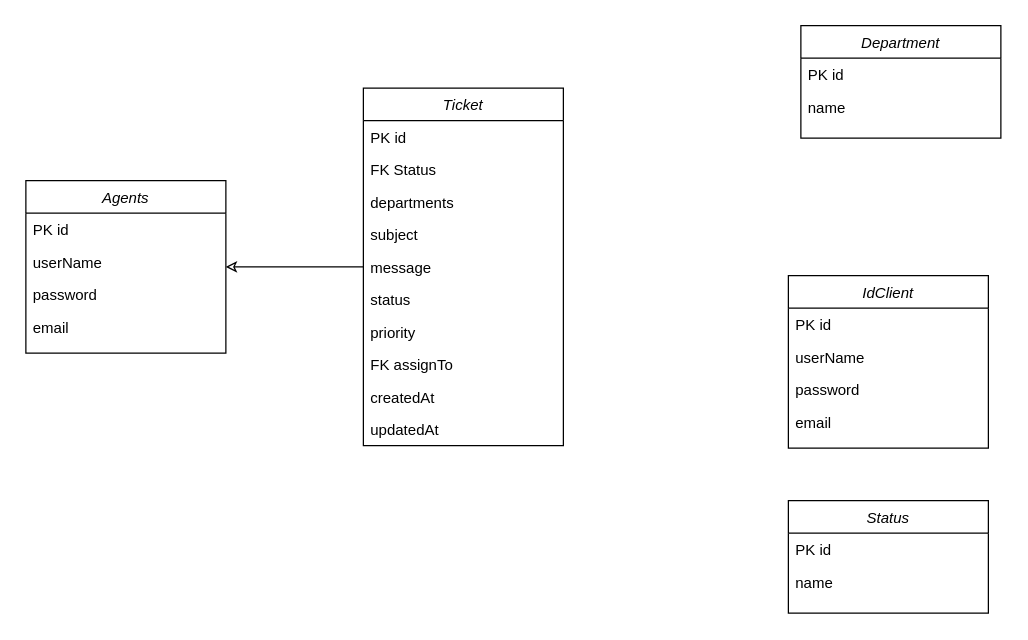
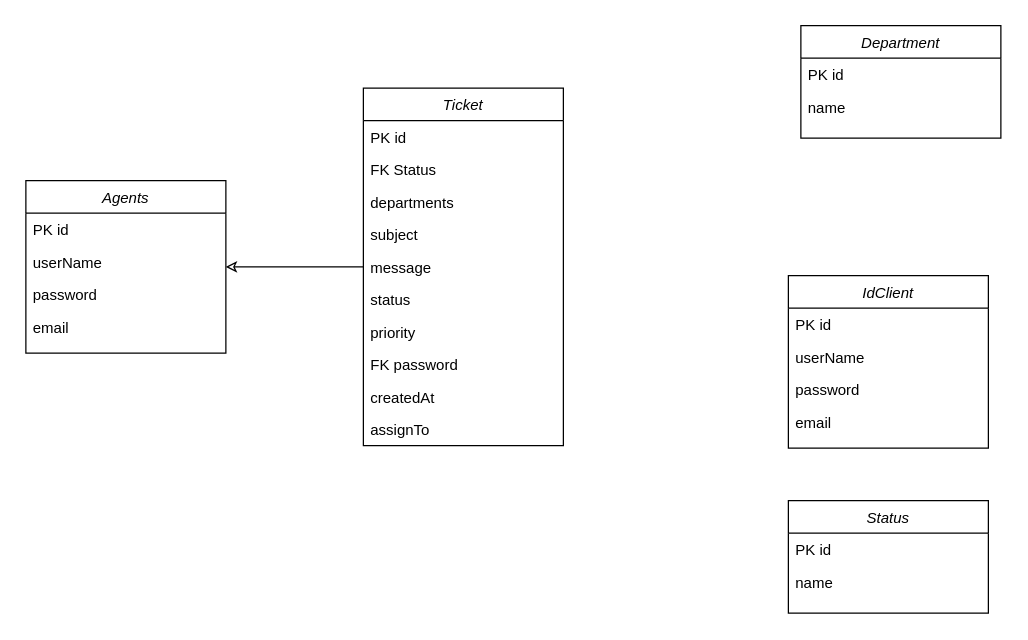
node "FK assignTo": label "FK assignTo" -> "FK password"
node "updatedAt": label "updatedAt" -> "assignTo"
